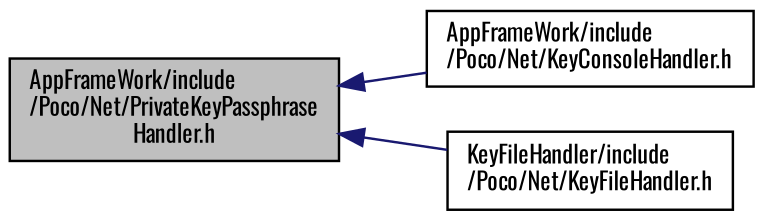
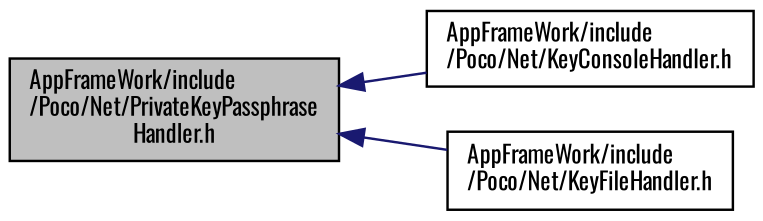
node "KeyFileHandler/include /Poco/Net/KeyFileHandler.h": label "KeyFileHandler/include /Poco/Net/KeyFileHandler.h" -> "AppFrameWork/include /Poco/Net/KeyFileHandler.h"
